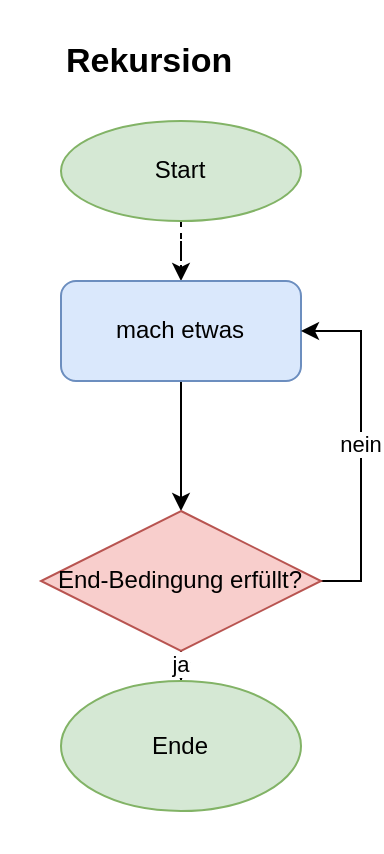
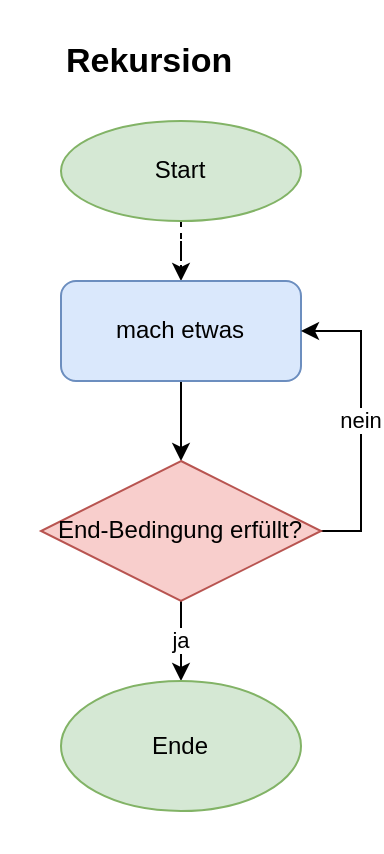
node "End-Bedingung erfüllt?": moved (181, 581) -> (181, 531)
